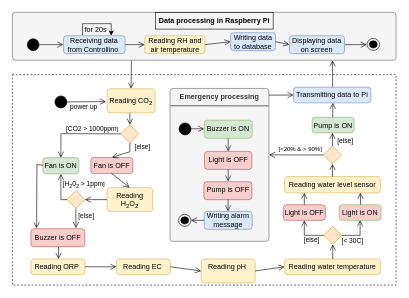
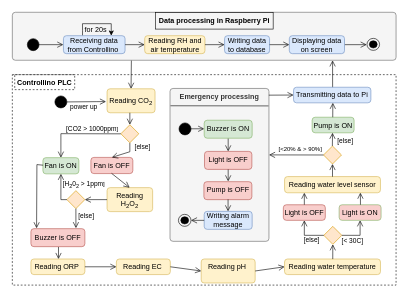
node "Writing data to database": moved (253, 42) -> (247, 45)
node "Controllino PLC": added
